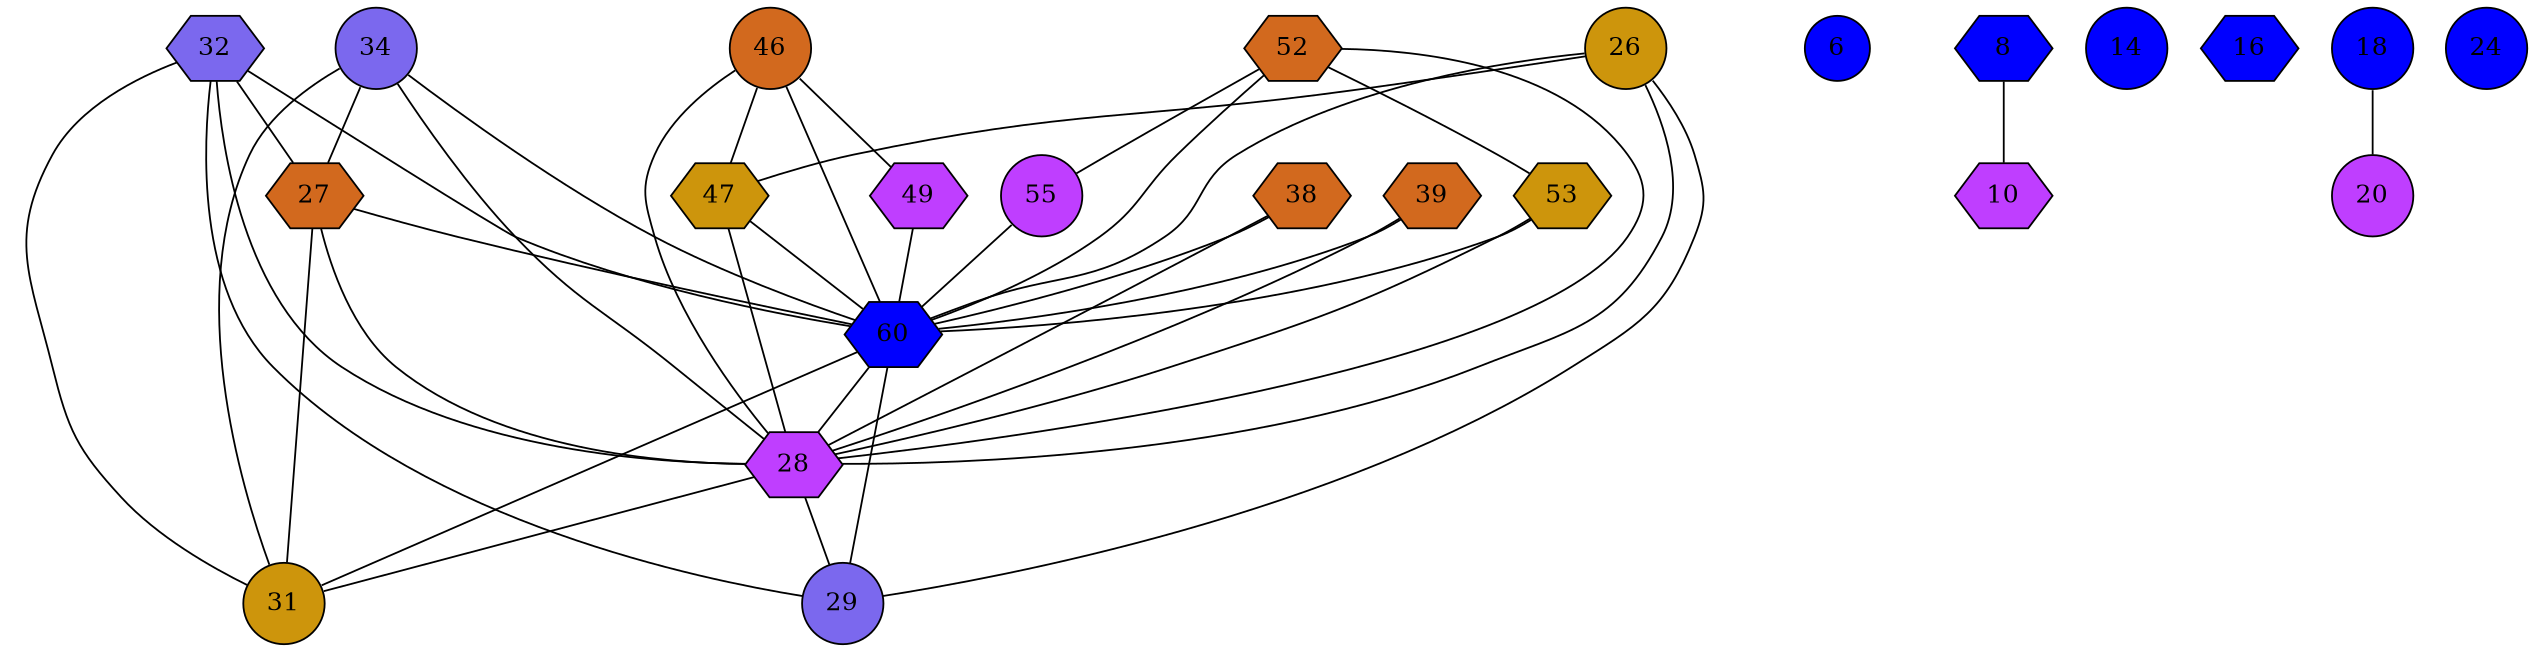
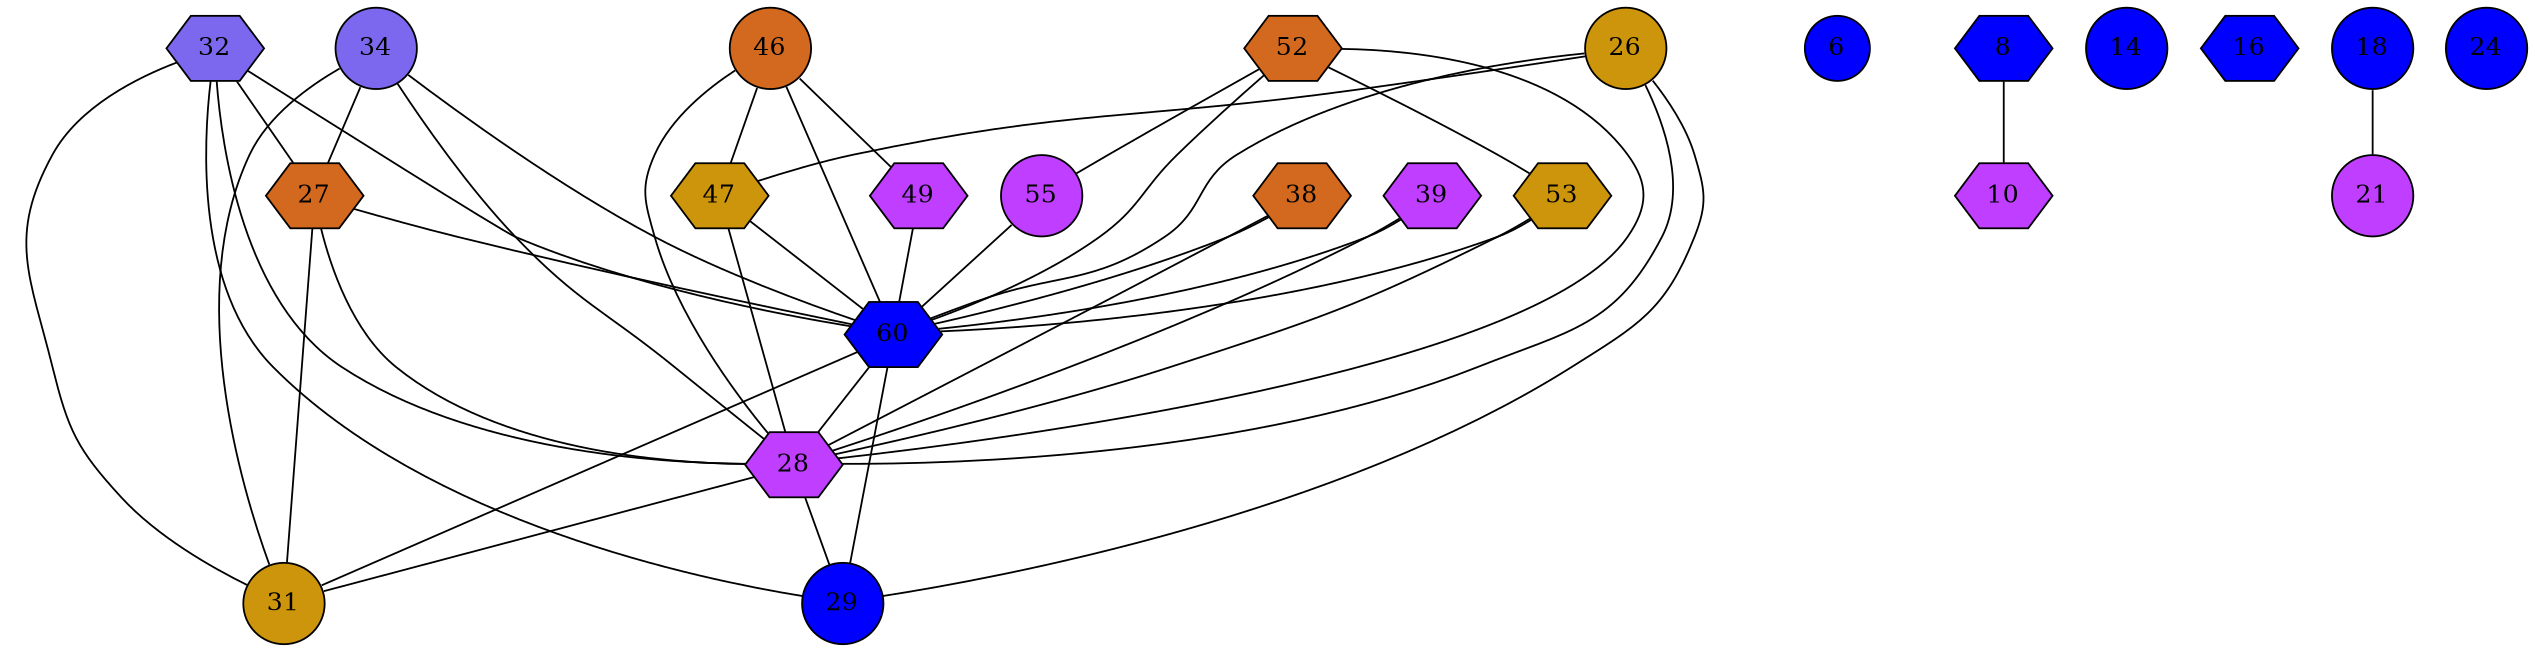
node "39": fillcolor chocolate -> darkorchid1
node "20": label "20" -> "21"
node "29": fillcolor mediumslateblue -> blue1
